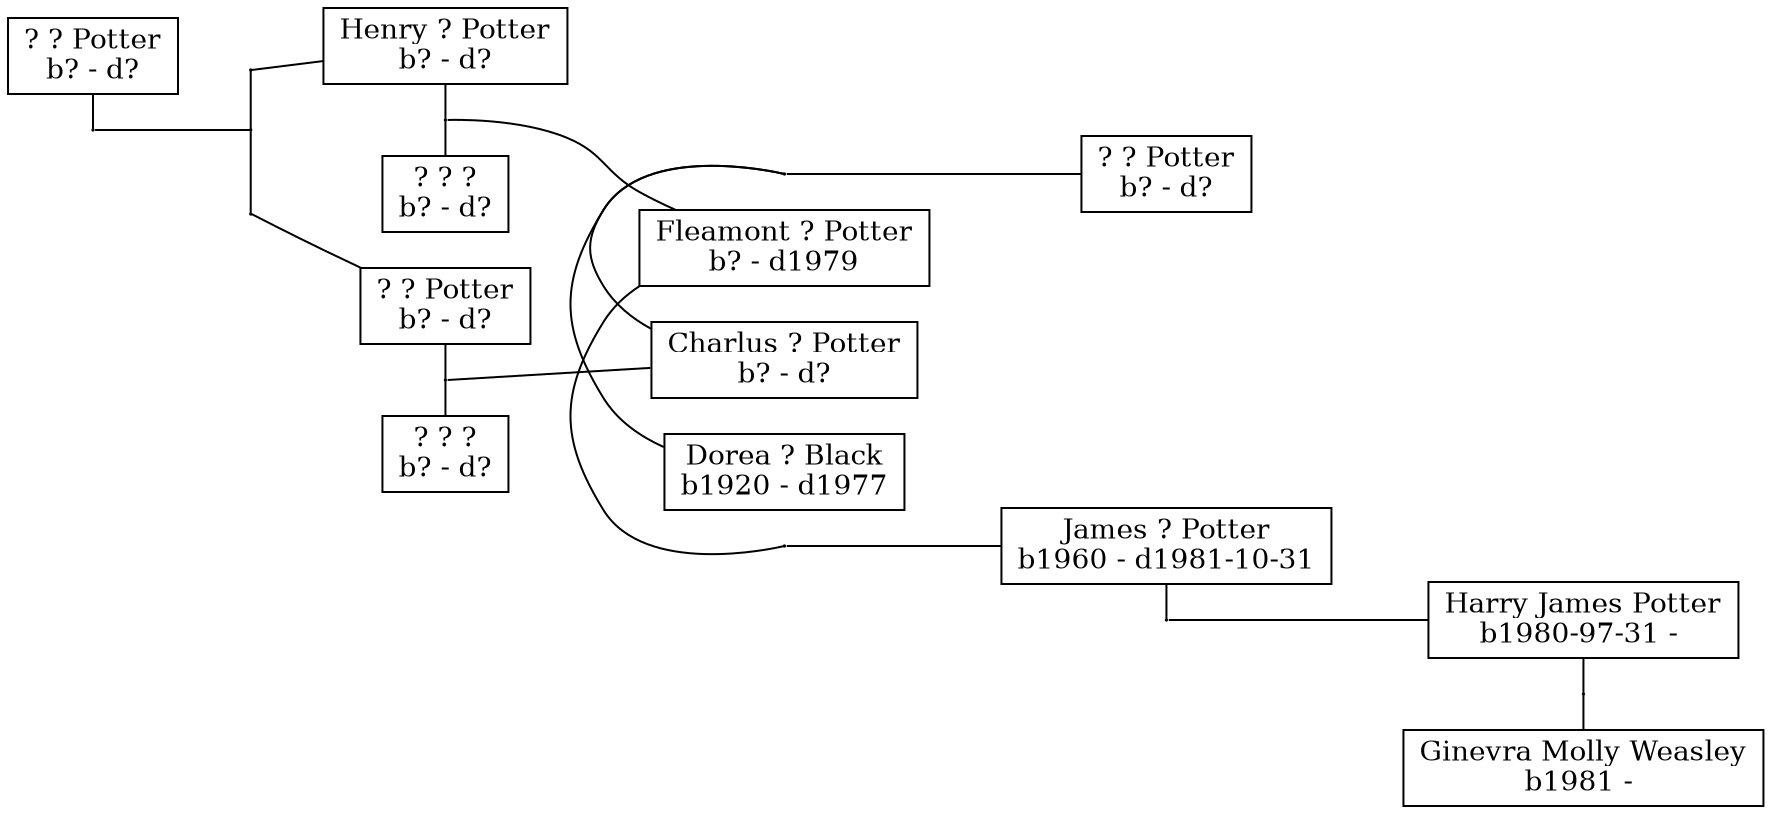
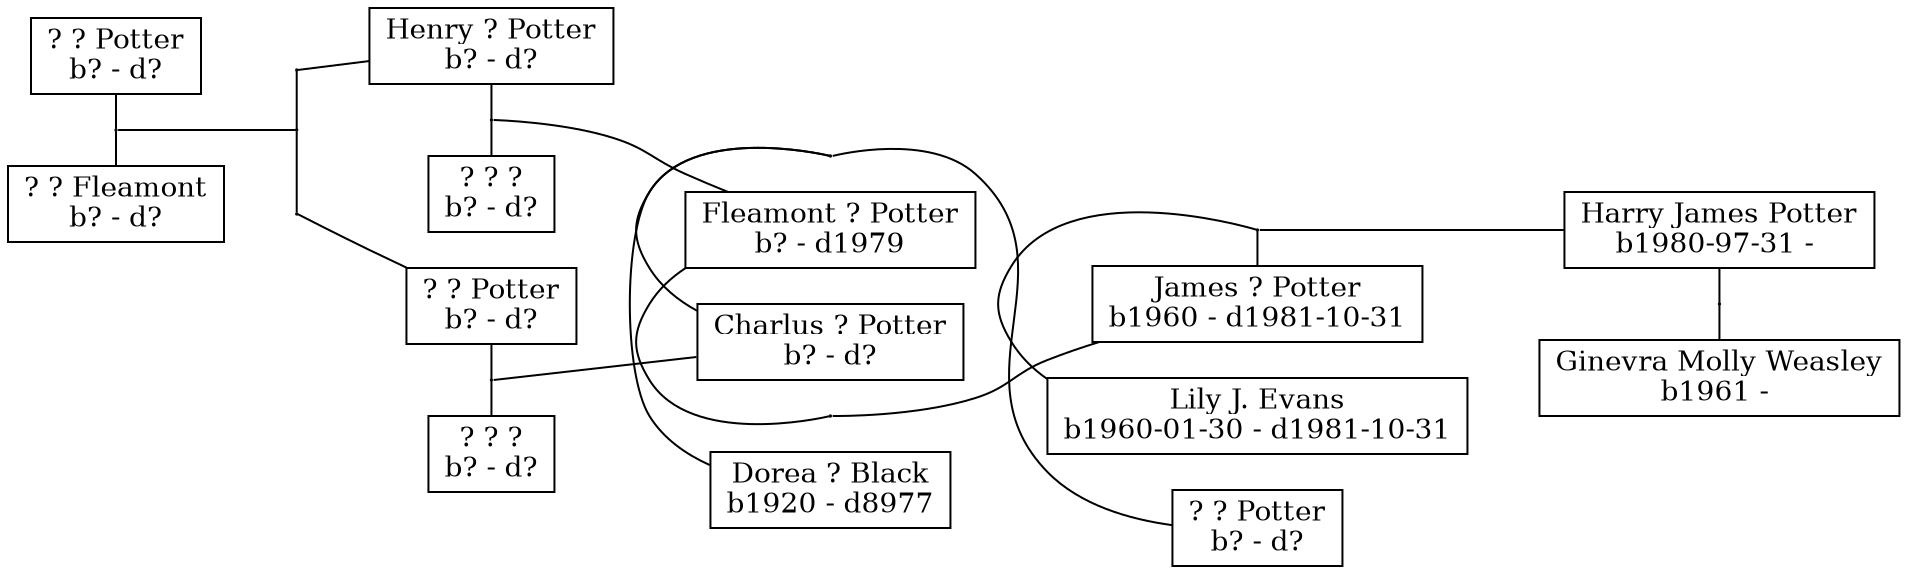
node "? ? Fleamont b? - d?": added
node "Lily J. Evans b1960-01-30 - d1981-10-31": added
node "Dorea ? Black b1920 - d1977": label "Dorea ? Black b1920 - d1977" -> "Dorea ? Black b1920 - d8977"
node "Ginevra Molly Weasley b1981 -": label "Ginevra Molly Weasley b1981 -" -> "Ginevra Molly Weasley b1961 -"
